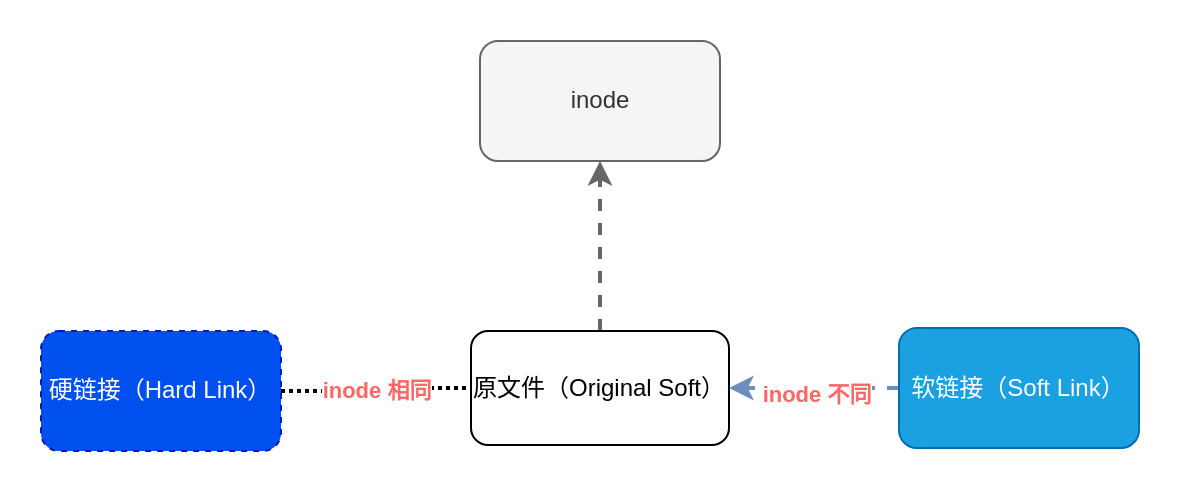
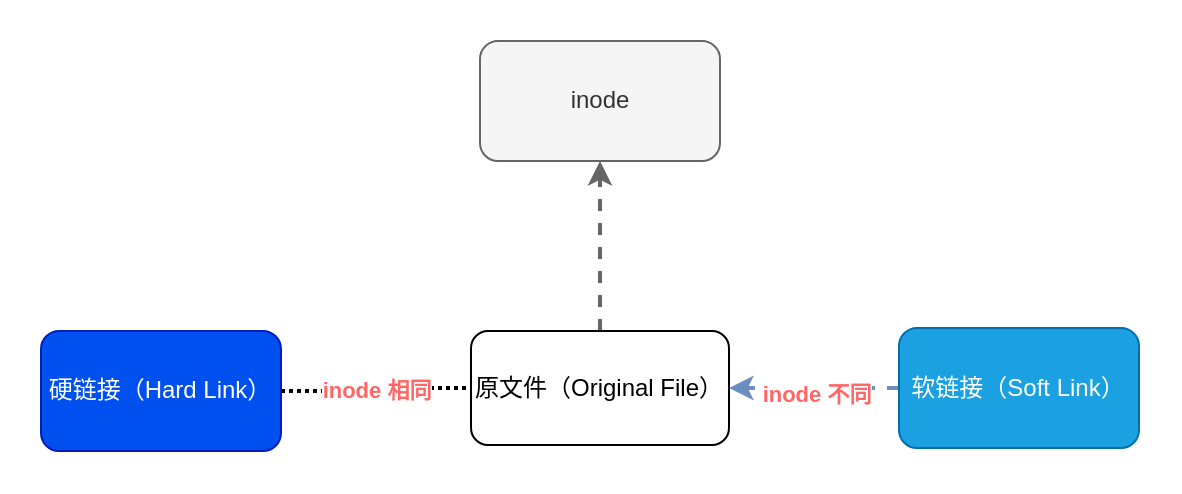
node "原文件（Original Soft）": label "原文件（Original Soft）" -> "原文件（Original File）"
node "硬链接（Hard Link）": style dashed -> solid
